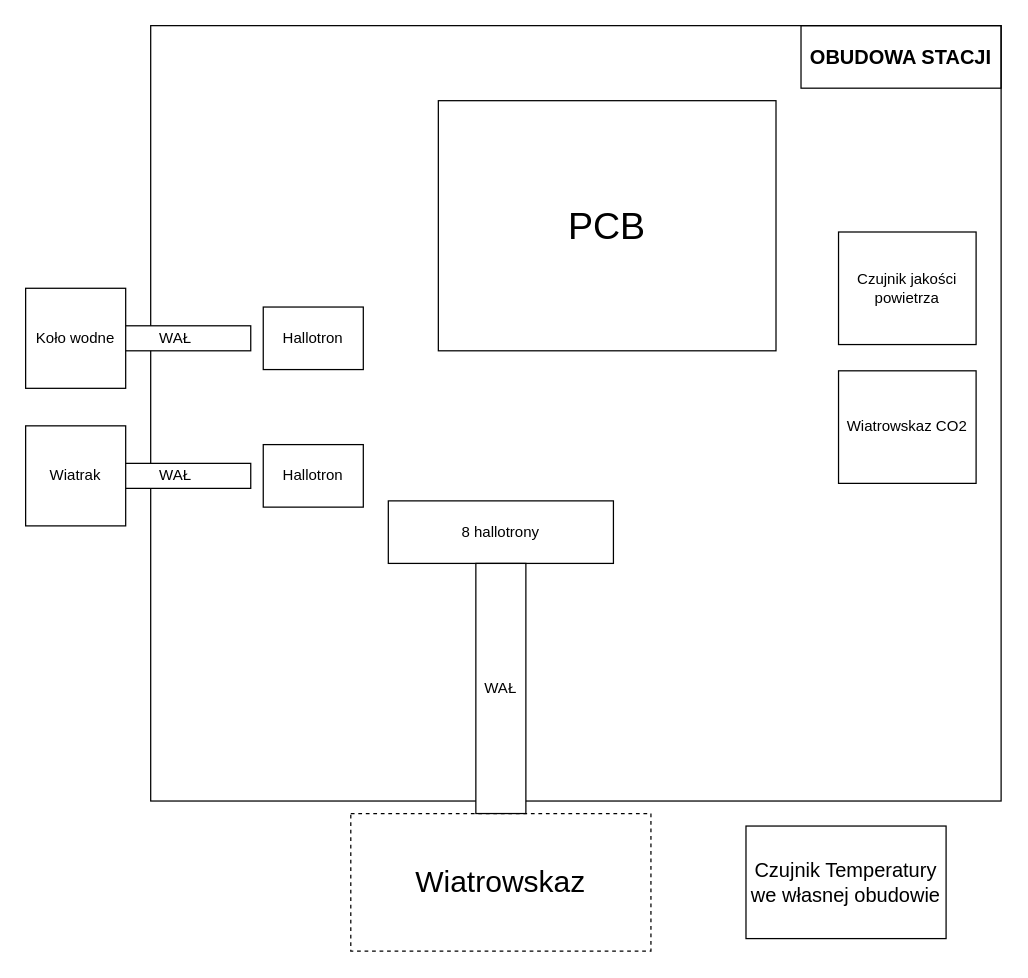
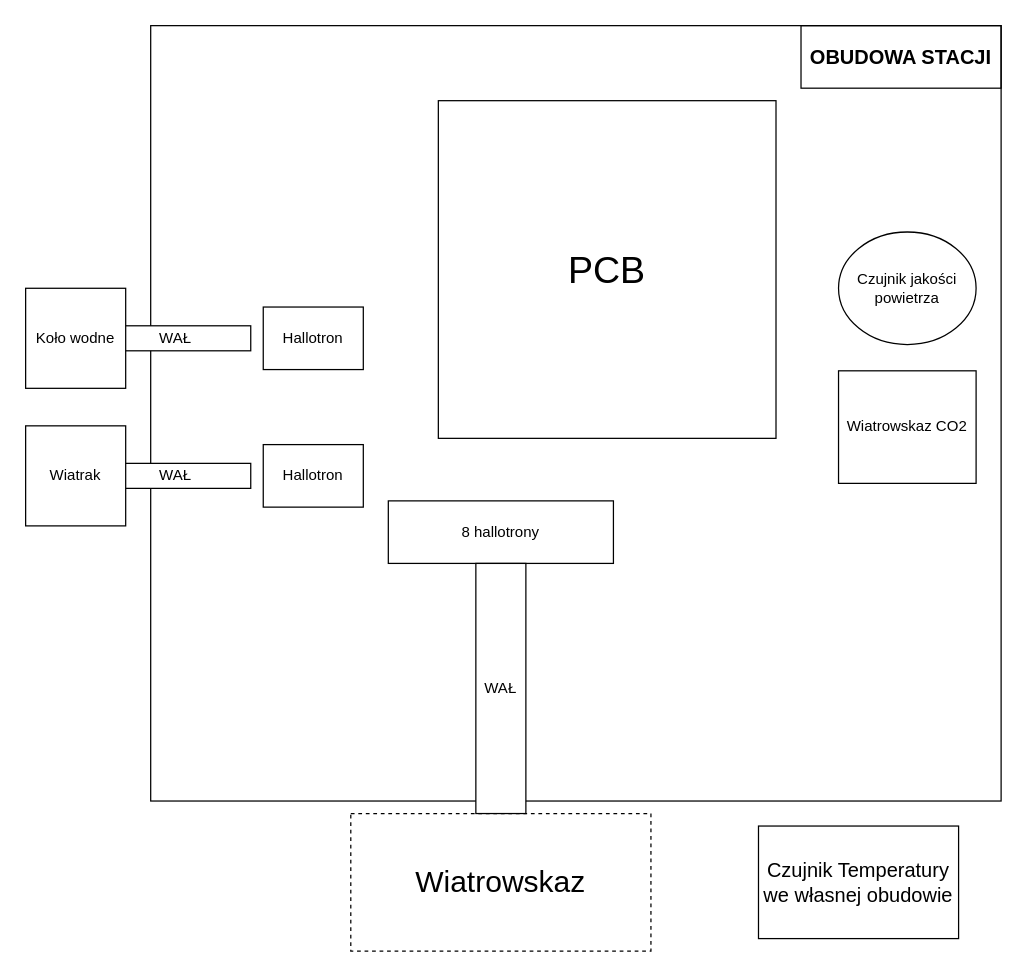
node "PCB": size 338x250 -> 338x338
node "Czujnik jakości powietrza": shape rectangle -> ellipse
node "Czujnik Temperatury we własnej obudowie": moved (846, 882) -> (858, 882)
